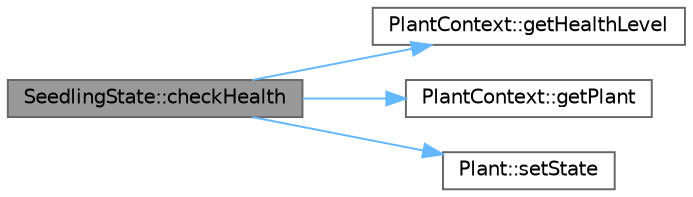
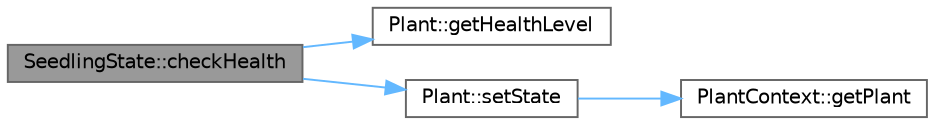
node "PlantContext::getHealthLevel": label "PlantContext::getHealthLevel" -> "Plant::getHealthLevel"
edge "SeedlingState::checkHealth" -> "PlantContext::getPlant": now "Plant::setState" -> "PlantContext::getPlant"
